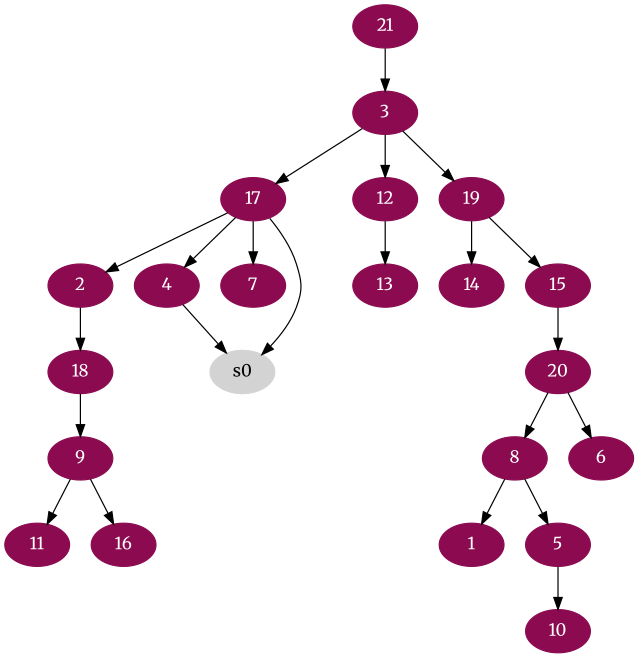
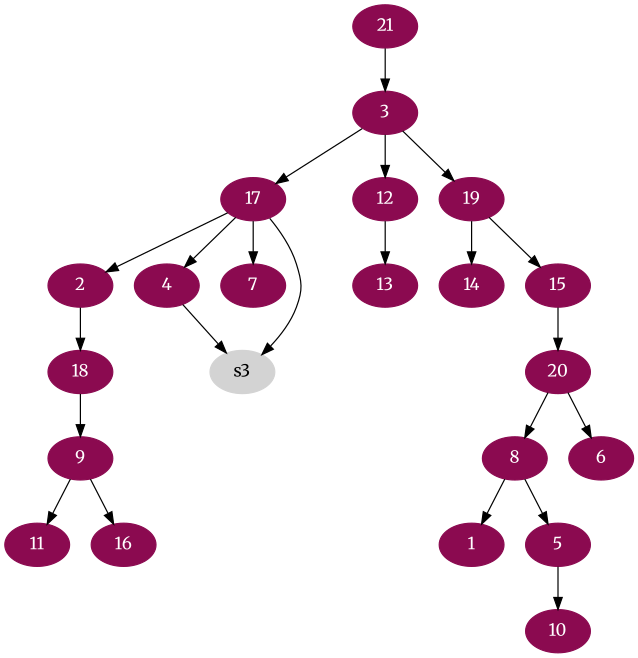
node "s0": label "s0" -> "s3"
